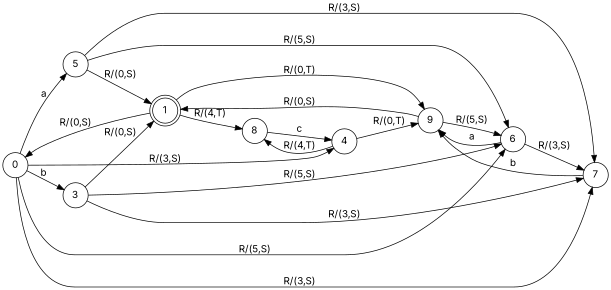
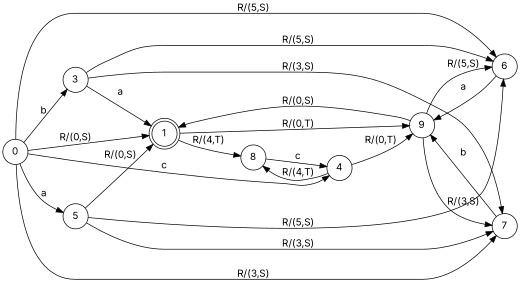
edge "1" -> "0": reversed
edge "3" -> "1": label "R/(0,S)" -> "a"
edge "6" -> "7": now "9" -> "7"
edge "0" -> "4": label "R/(3,S)" -> "c"
